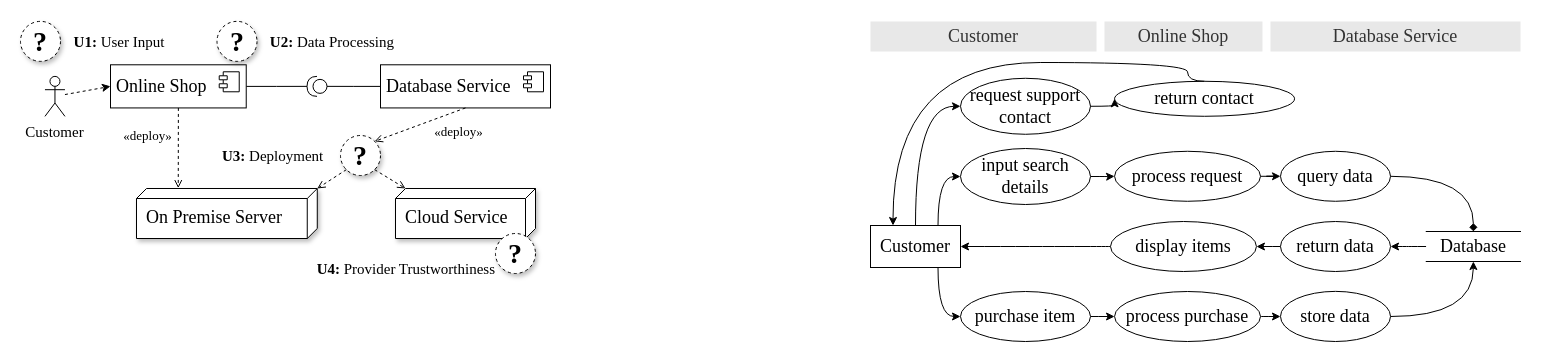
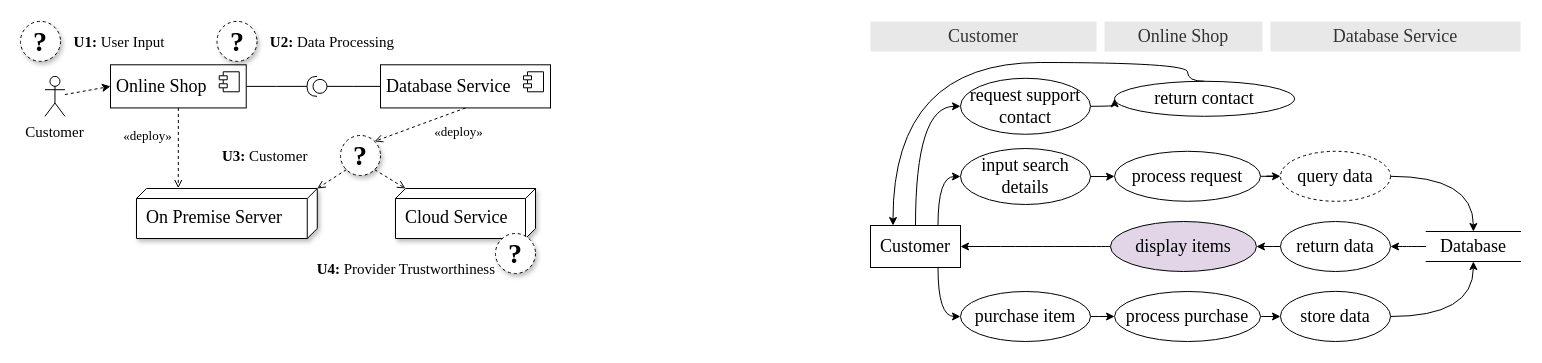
node "U3: Deployment": label "U3: Deployment" -> "U3: Customer"
node "query data": style solid -> dashed
edge "query data" -> "Database": arrowhead diamond -> classic
node "display items": fillcolor #ffffff -> #e1d5e7
